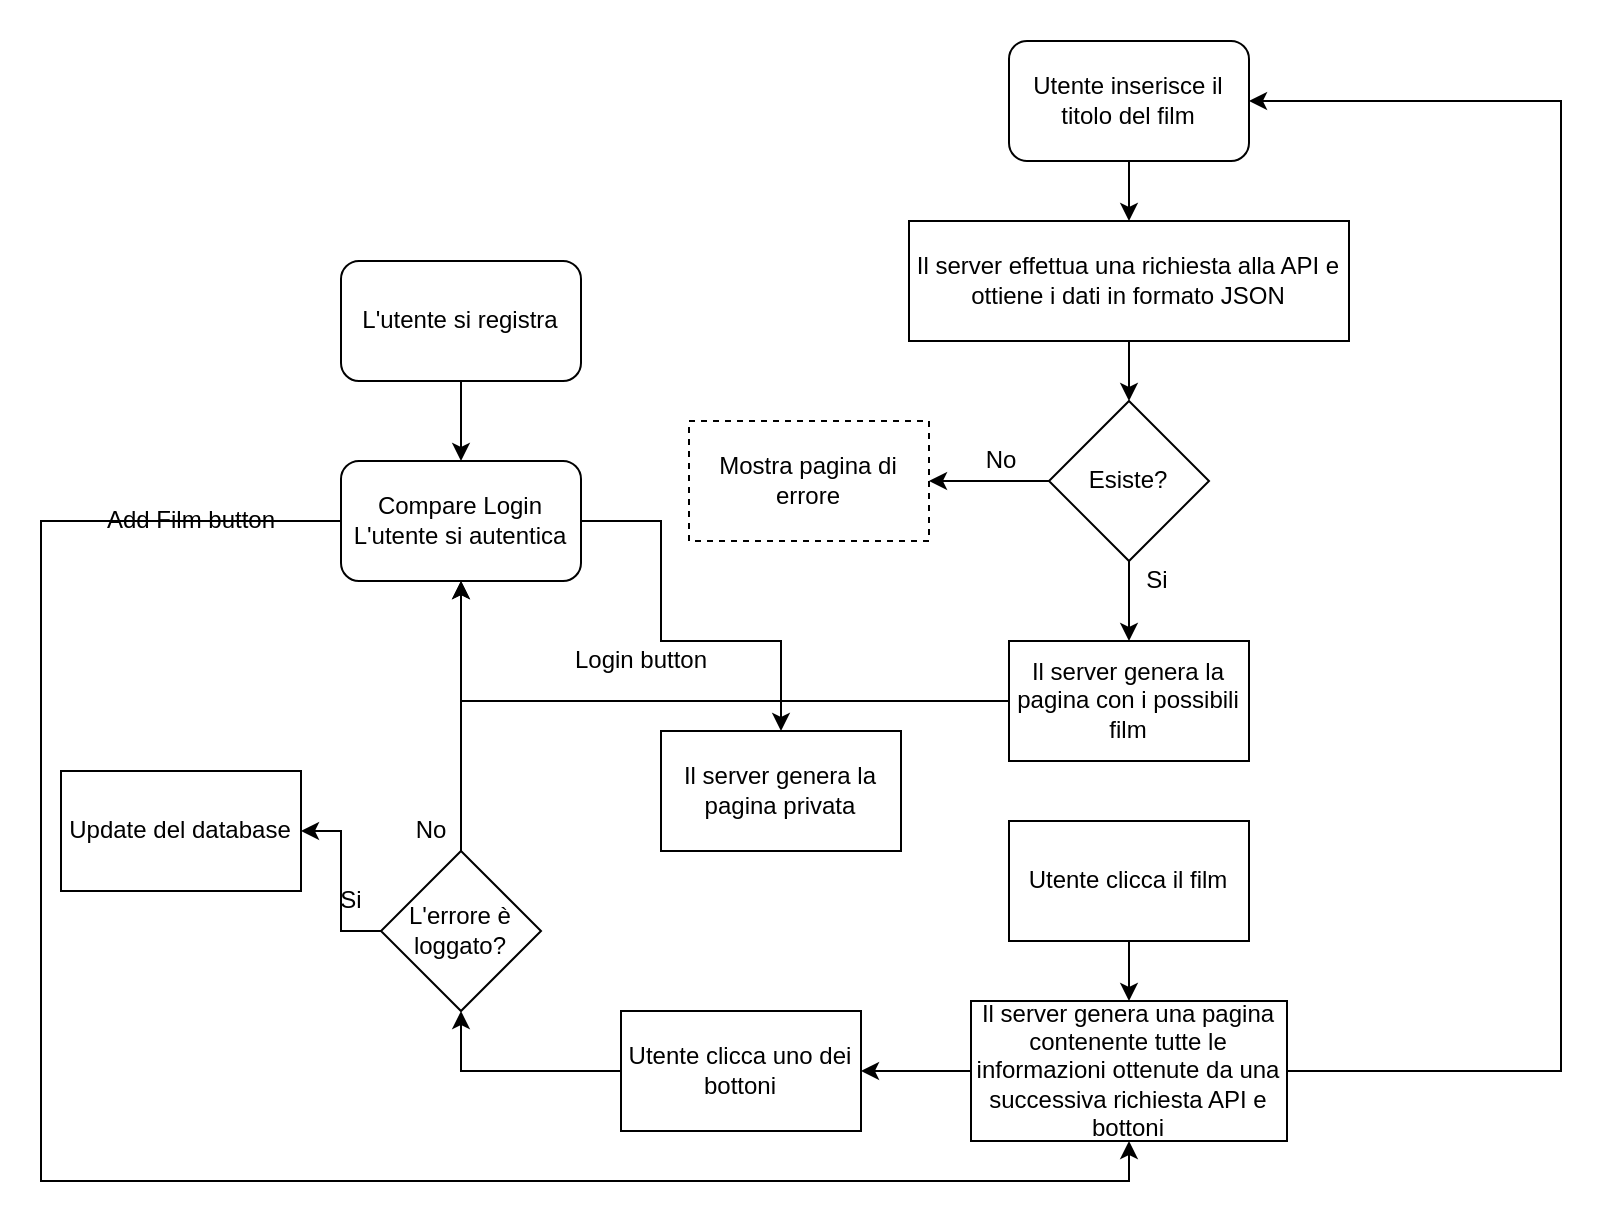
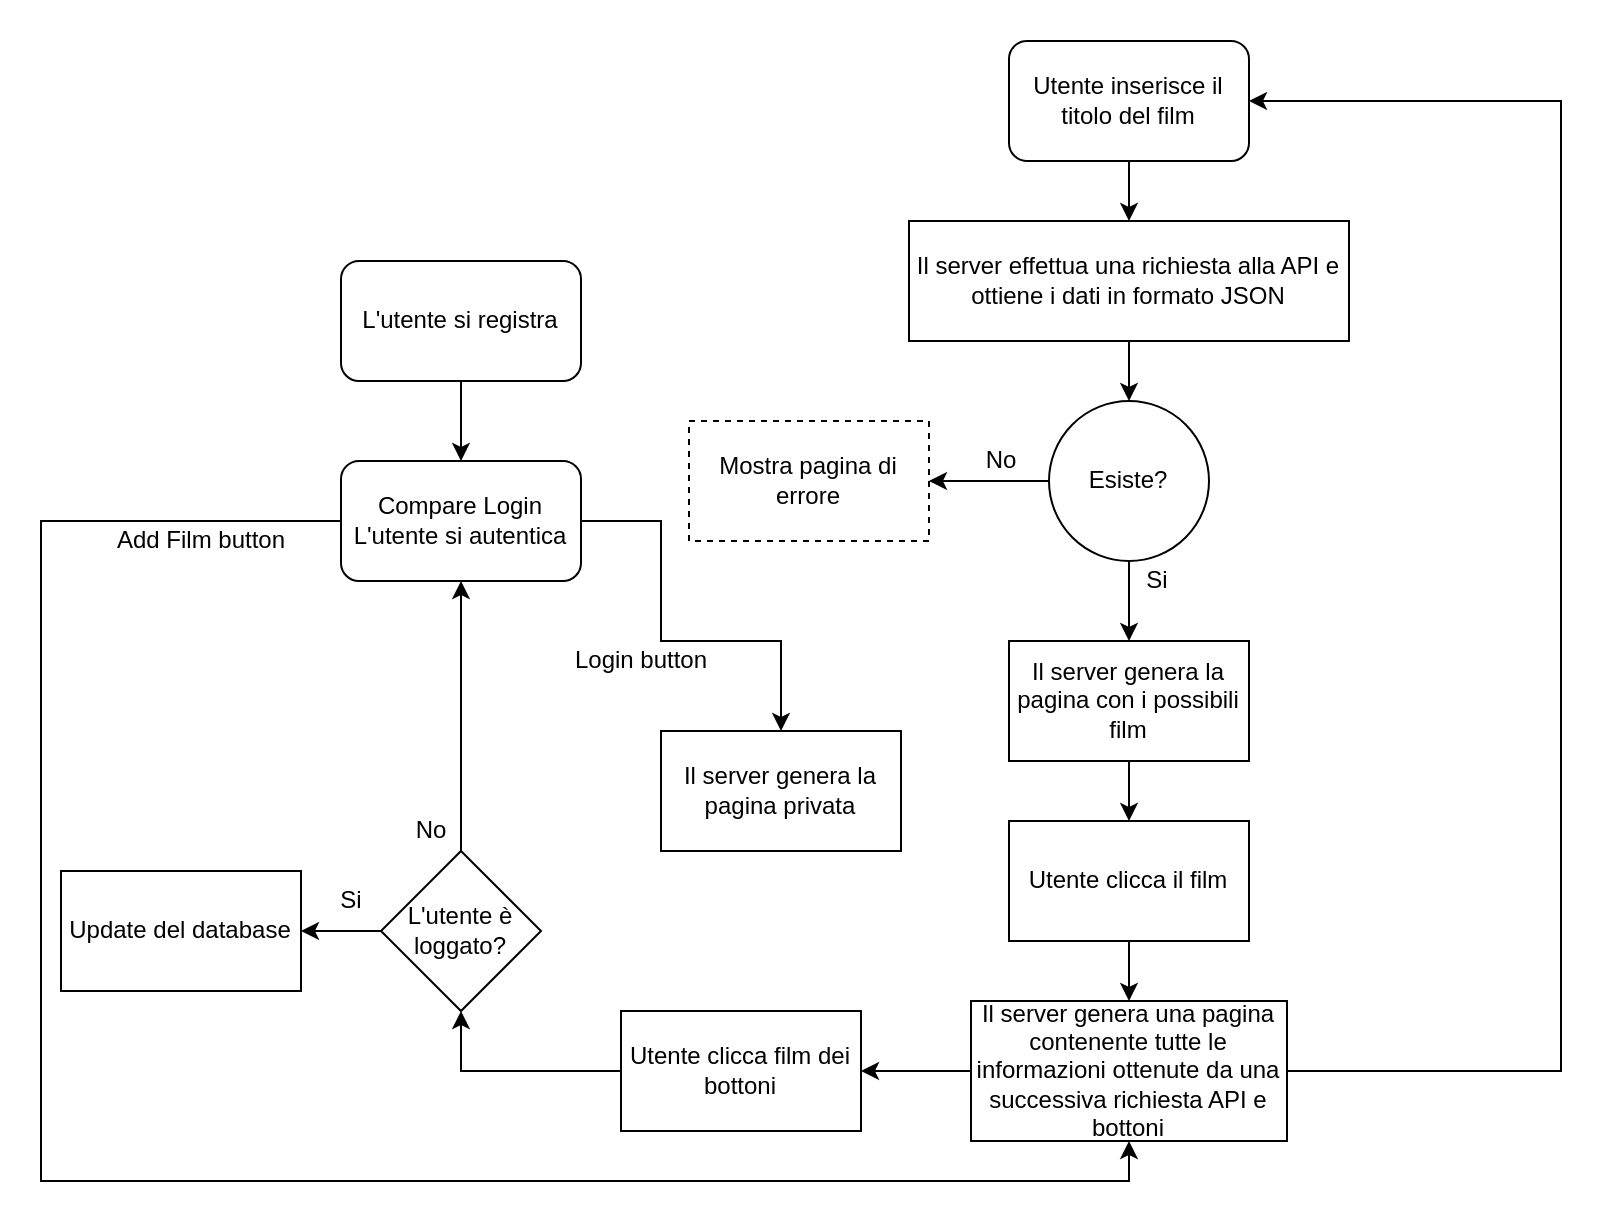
node "Esiste?": shape diamond -> ellipse
node "Add Film button": moved (191, 521) -> (201, 541)
edge "Il server genera la pagina con i possibili film" -> "Compare Login L'utente si autentica": now "Il server genera la pagina con i possibili film" -> "Utente clicca il film"
node "Update del database": moved (181, 831) -> (181, 931)
node "L'errore è loggato?": label "L'errore è loggato?" -> "L'utente è loggato?"
node "Utente clicca uno dei bottoni": label "Utente clicca uno dei bottoni" -> "Utente clicca film dei bottoni"
